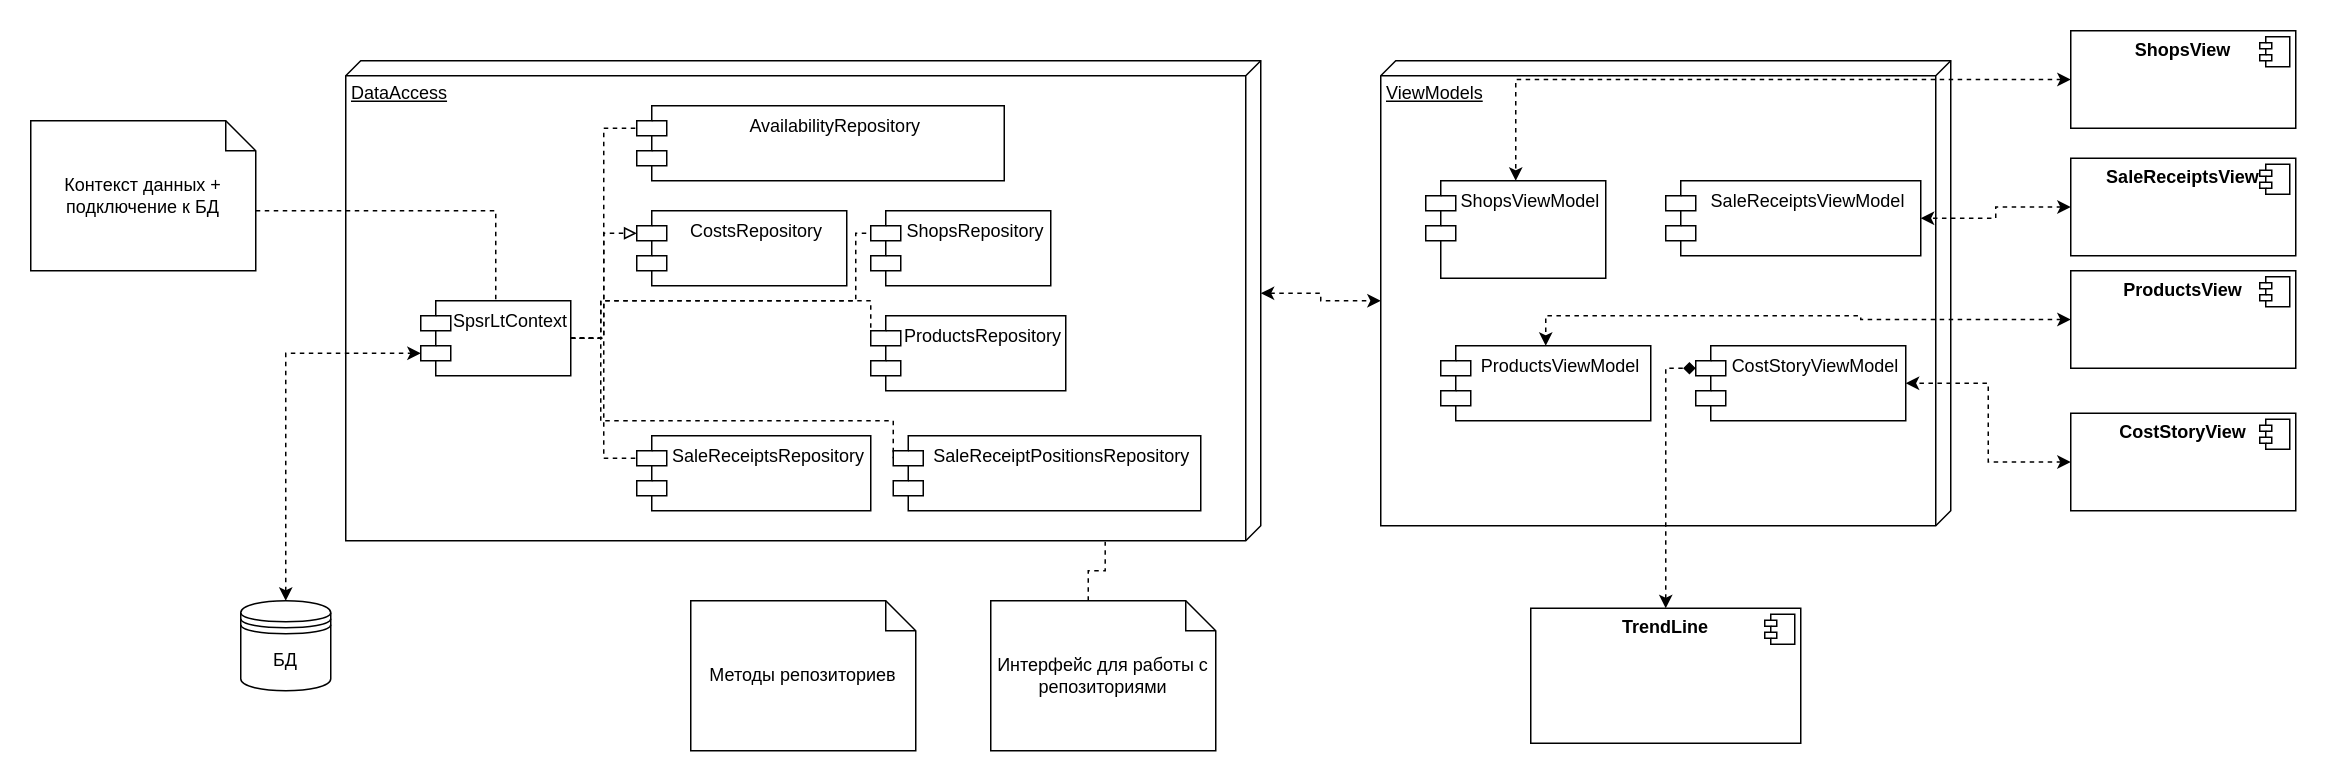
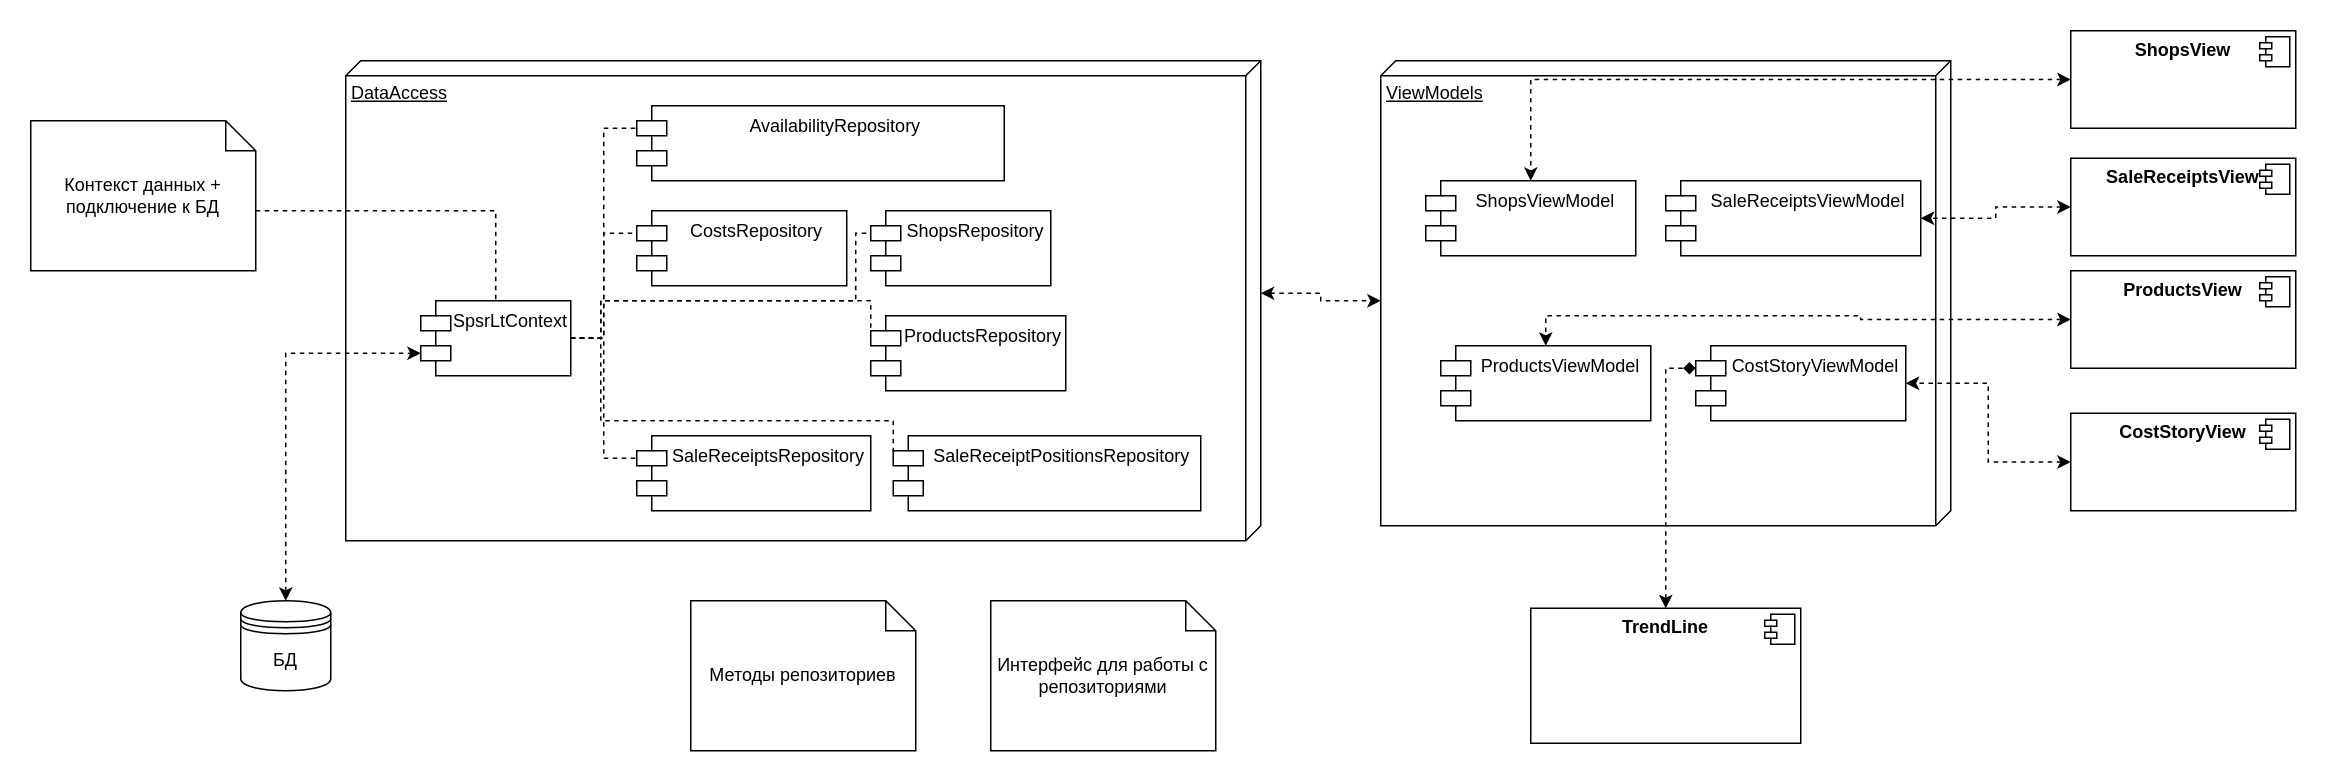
node "ShopsViewModel": size 180x98 -> 210x75
edge "SpsrLtContext" -> "CostsRepository": arrowhead block -> none
edge "DataAccess" -- "Интерфейс для работы с репозиториями": removed
